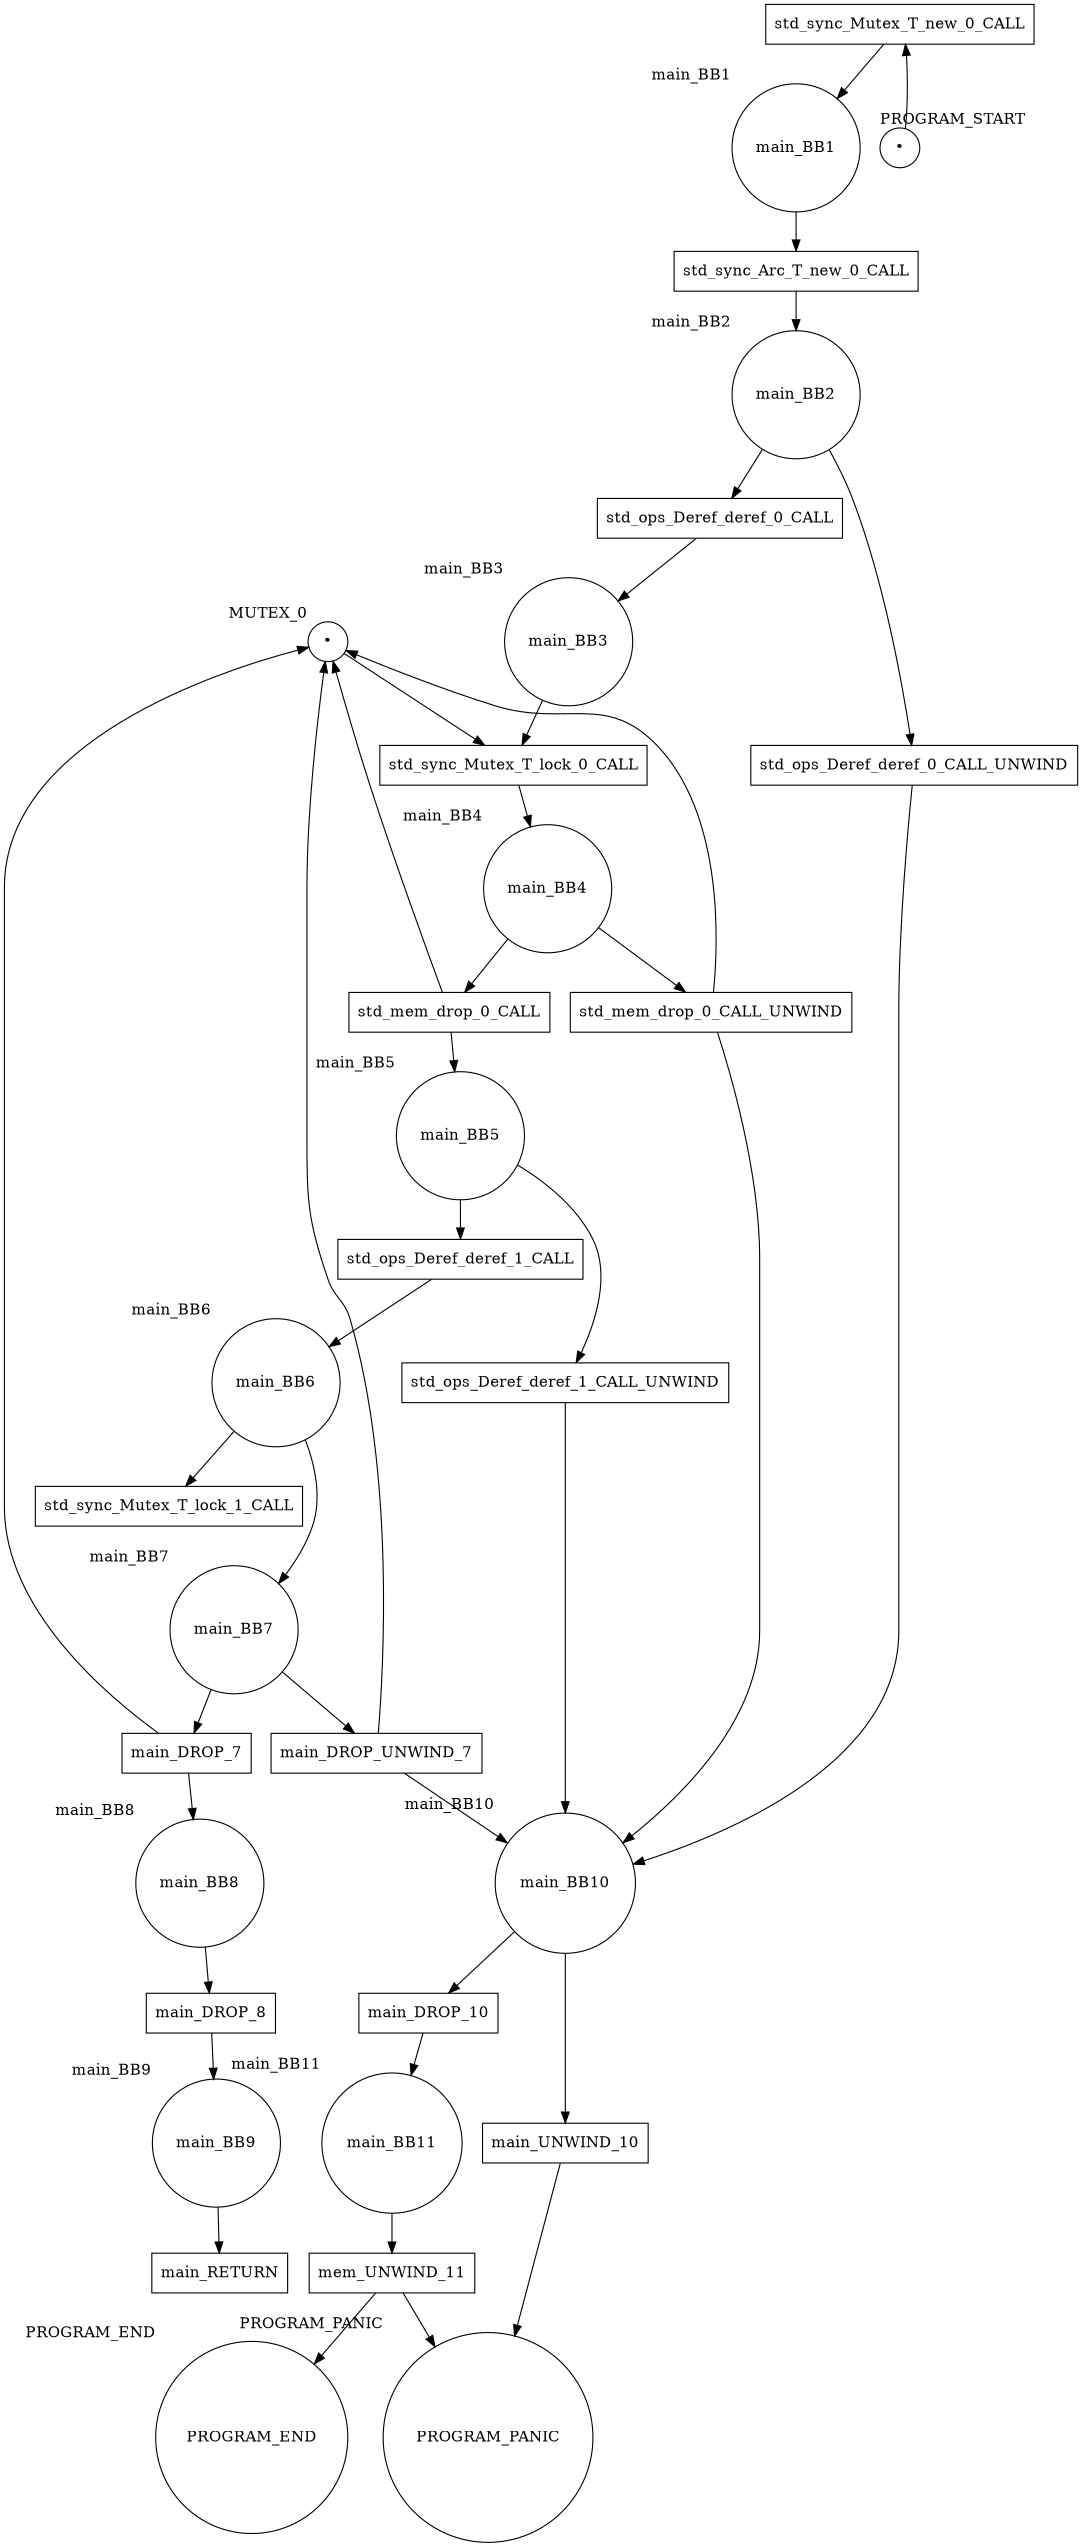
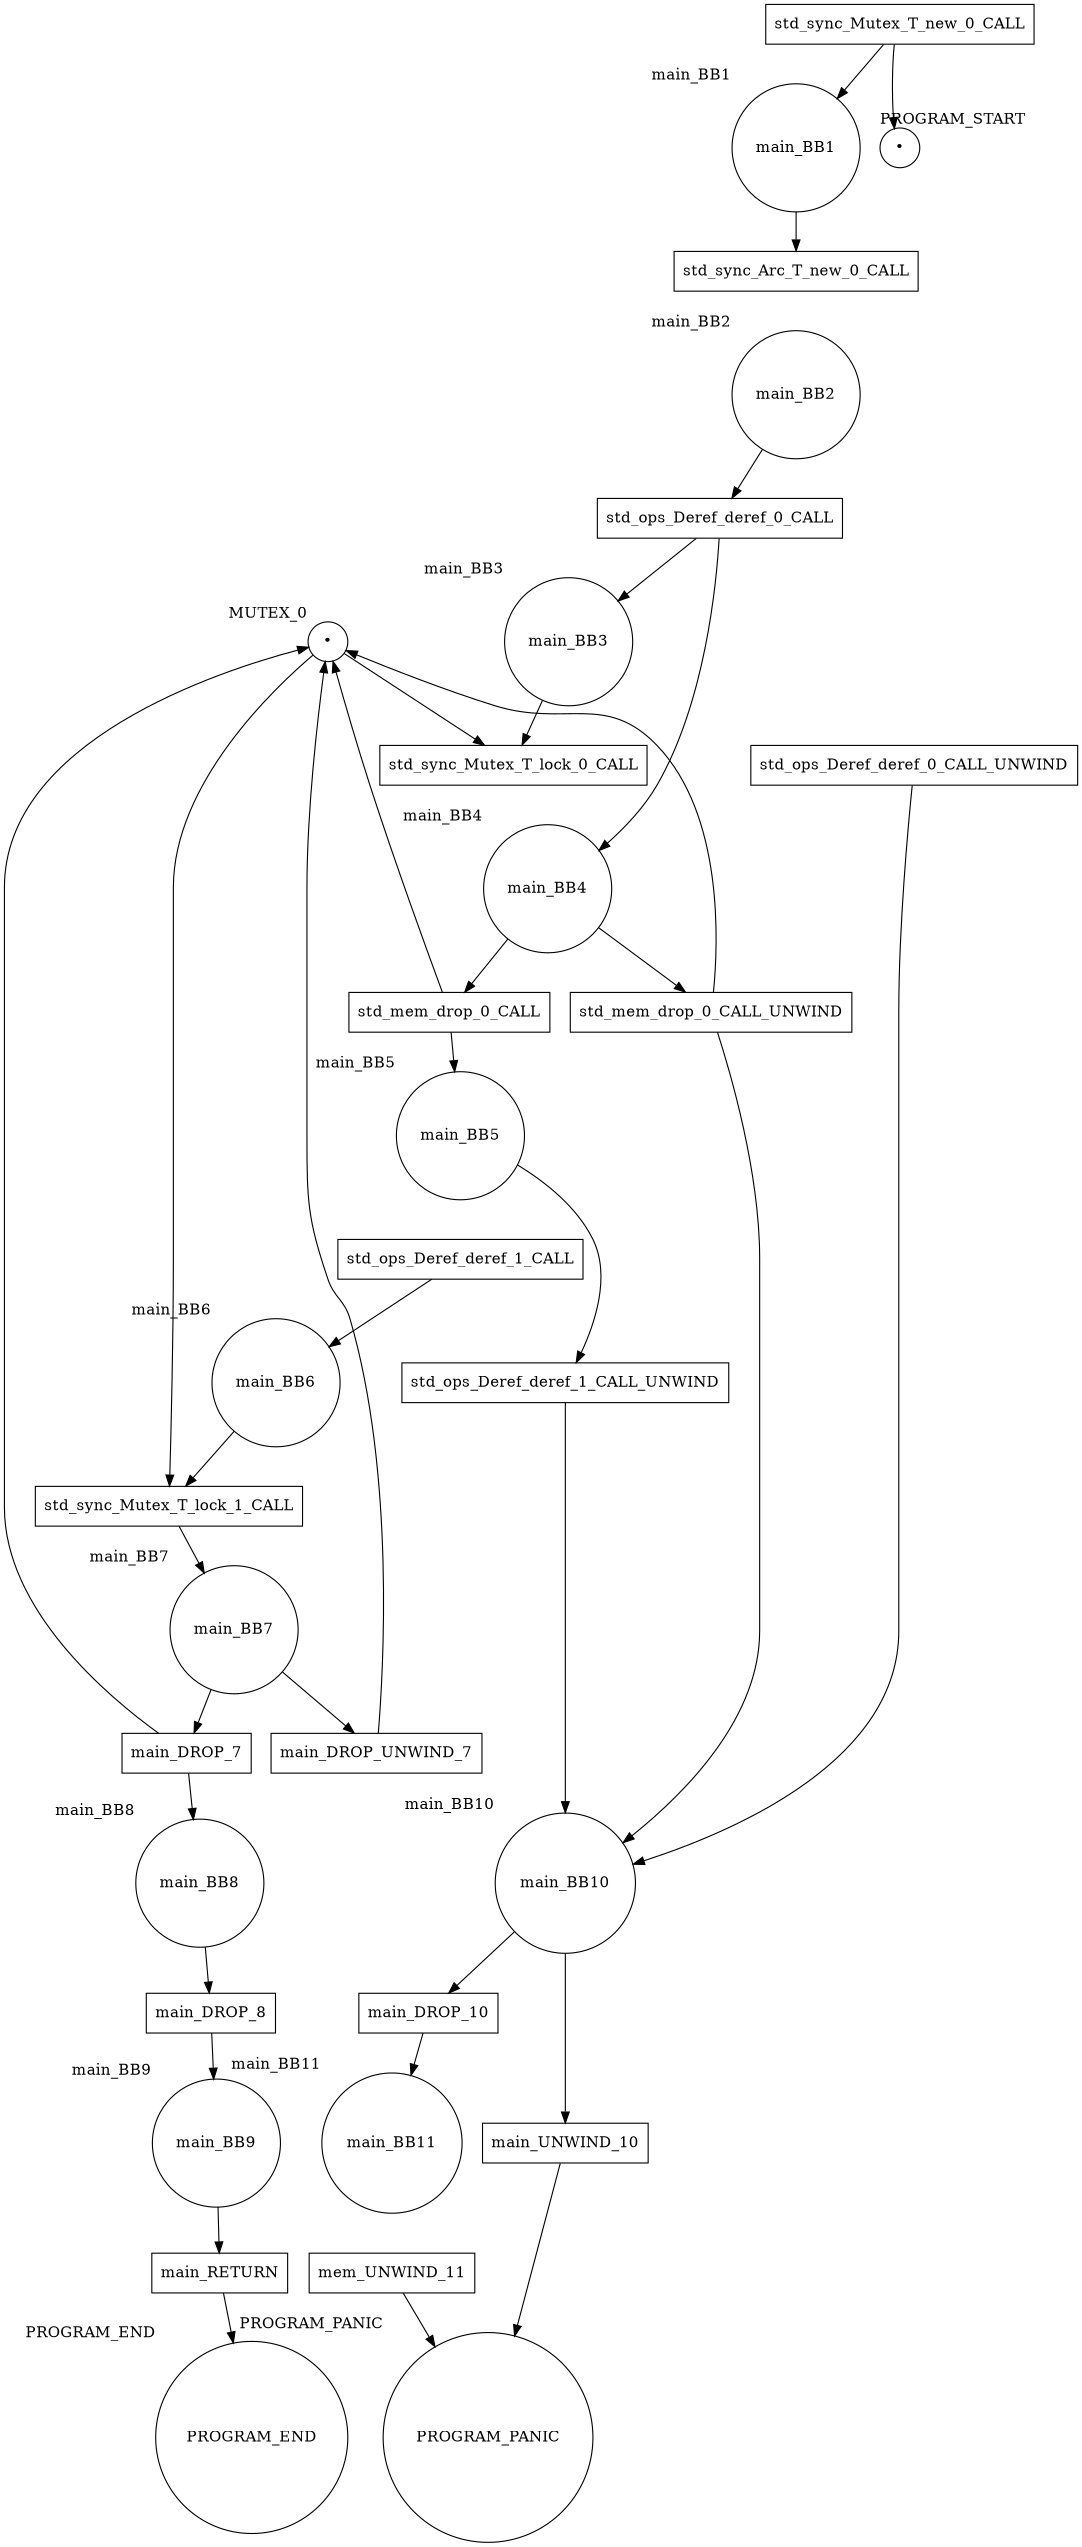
edge "• PROGRAM_START" -> "std_sync_Mutex_T_new_0_CALL": reversed
edge "std_sync_Arc_T_new_0_CALL" -> "main_BB2 main_BB2": removed
edge "main_BB2 main_BB2" -> "std_ops_Deref_deref_0_CALL_UNWIND": removed
edge "std_sync_Mutex_T_lock_0_CALL" -> "main_BB4 main_BB4": now "std_ops_Deref_deref_0_CALL" -> "main_BB4 main_BB4"
edge "• MUTEX_0" -> "std_sync_Mutex_T_lock_1_CALL": added
edge "main_BB5 main_BB5" -> "std_ops_Deref_deref_1_CALL": removed
edge "main_BB6 main_BB6" -> "main_BB7 main_BB7": now "std_sync_Mutex_T_lock_1_CALL" -> "main_BB7 main_BB7"
edge "main_DROP_UNWIND_7" -> "main_BB10 main_BB10": removed
edge "main_BB11 main_BB11" -> "mem_UNWIND_11": removed
edge "mem_UNWIND_11" -> "PROGRAM_END PROGRAM_END": now "main_RETURN" -> "PROGRAM_END PROGRAM_END"
